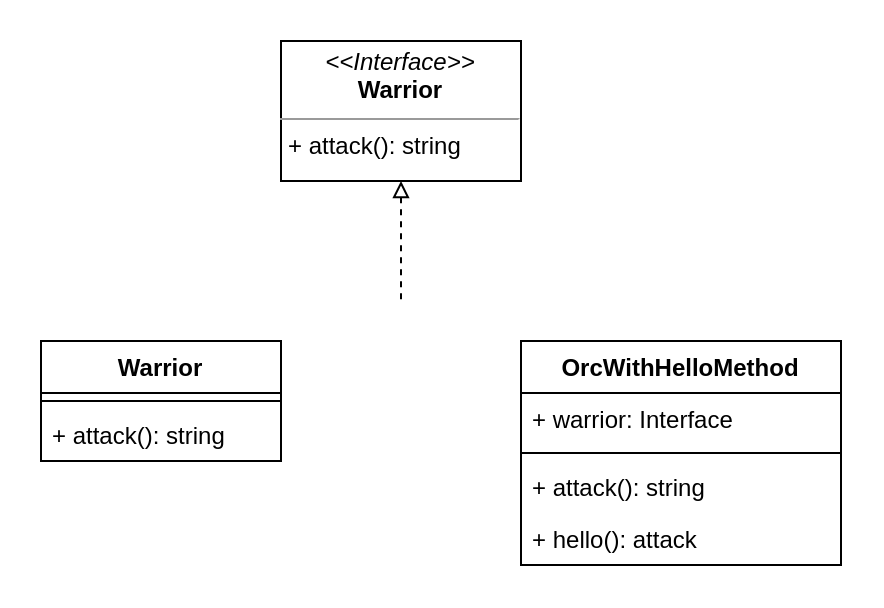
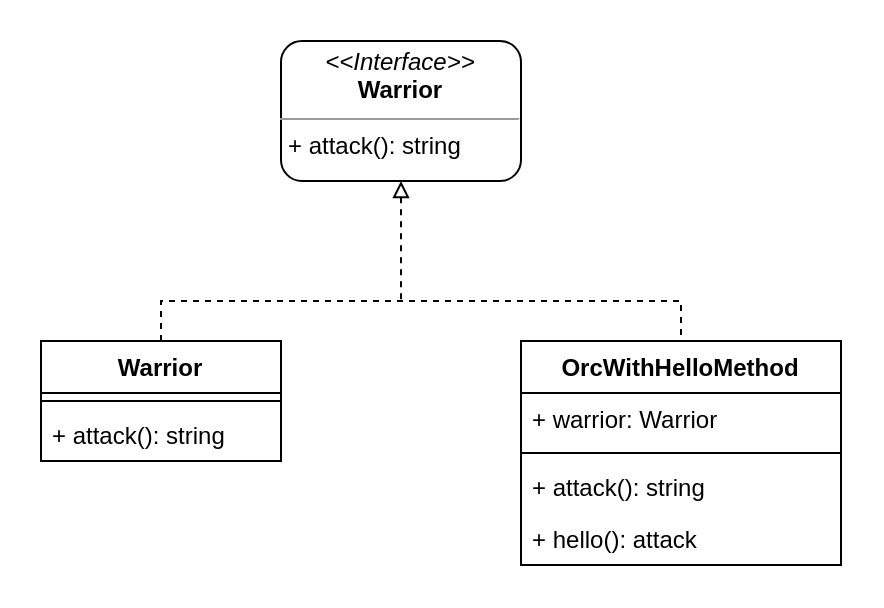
node "<<Interface>> Warrior + attack(): string": shape rectangle -> rounded rectangle
edge "Warrior" -- "OrcWithHelloMethod": added
node "+ warrior: Interface": label "+ warrior: Interface" -> "+ warrior: Warrior"
